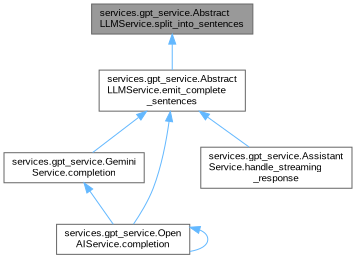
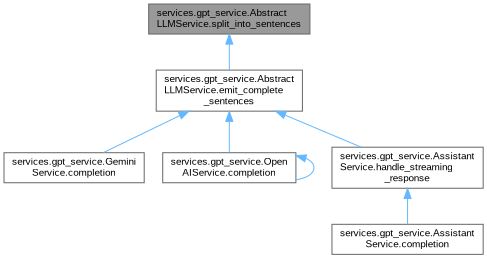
edge "services.gpt_service.Open AIService.completion" -> "services.gpt_service.Gemini Service.completion": removed
node "services.gpt_service.Assistant Service.completion": added
